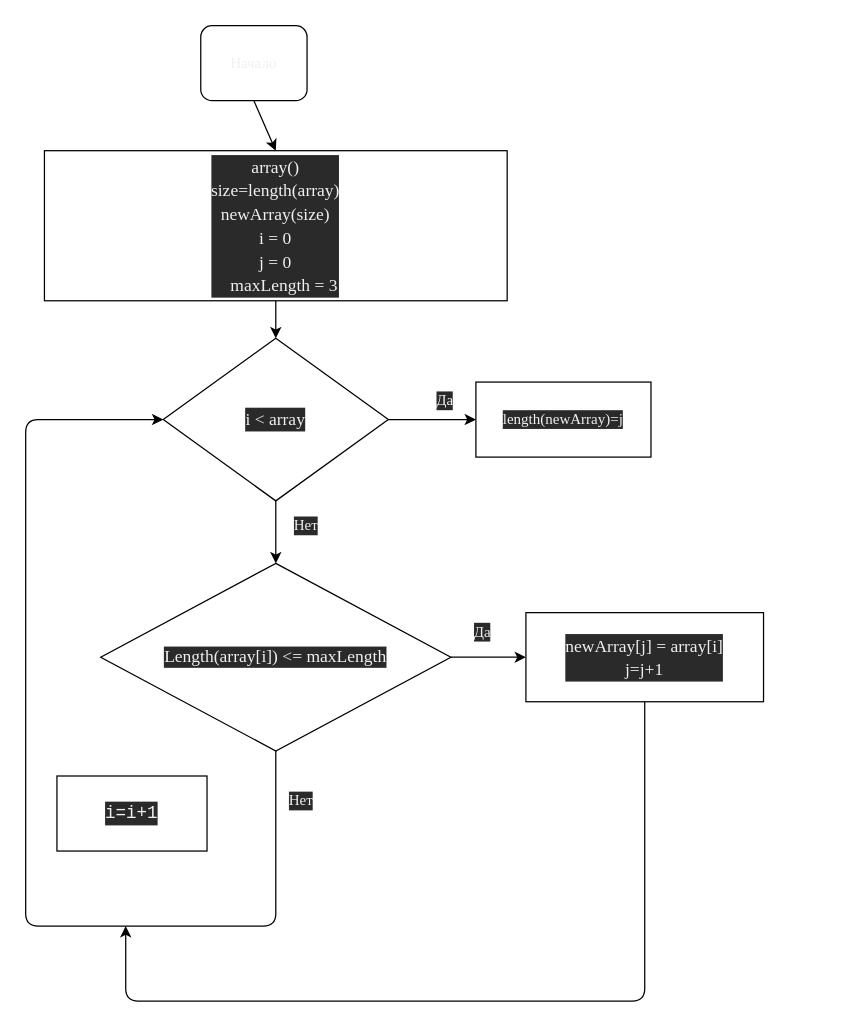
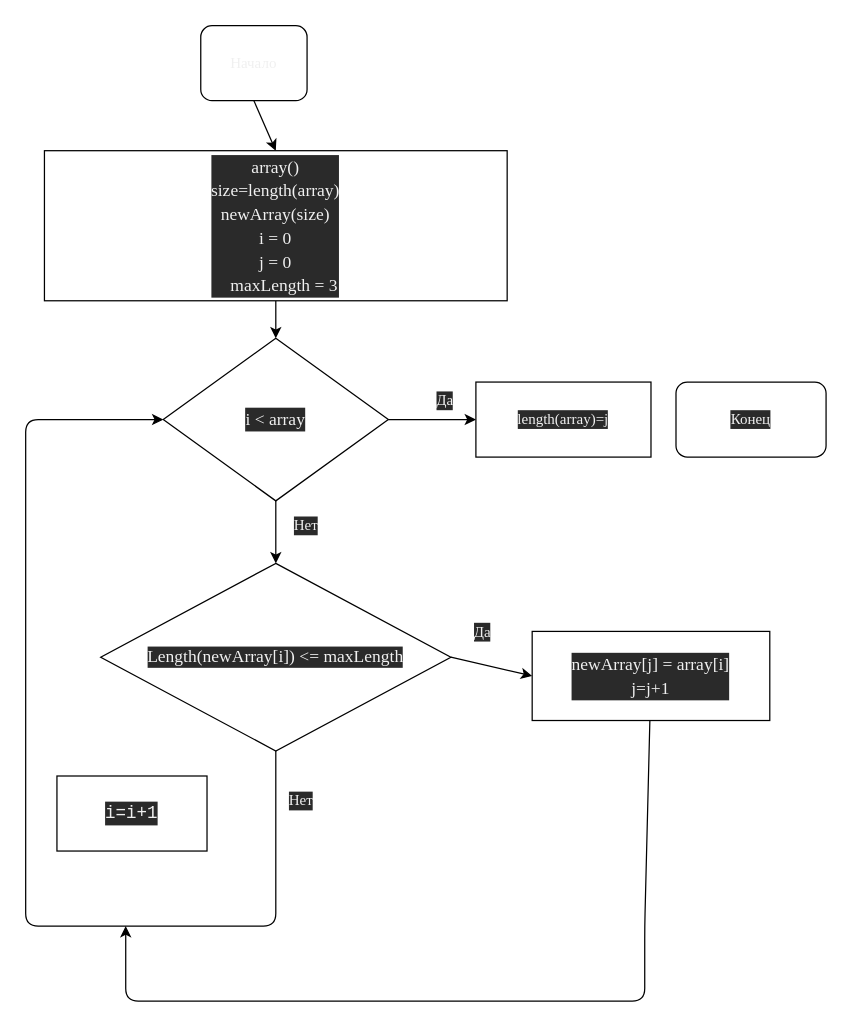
node "length(newArray)=j": label "length(newArray)=j" -> "length(array)=j"
node "Конец": added
node "Length(array[i]) <= maxLength": label "Length(array[i]) <= maxLength" -> "Length(newArray[i]) <= maxLength"
node "newArray[j] = array[i] j=j+1": moved (644, 657) -> (651, 676)
